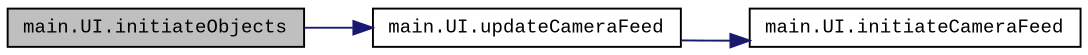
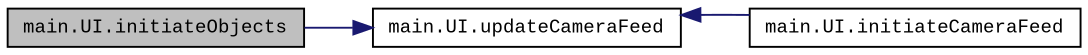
edge "main.UI.updateCameraFeed" -> "main.UI.initiateCameraFeed": reversed
